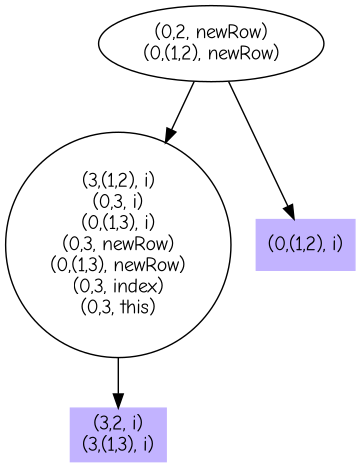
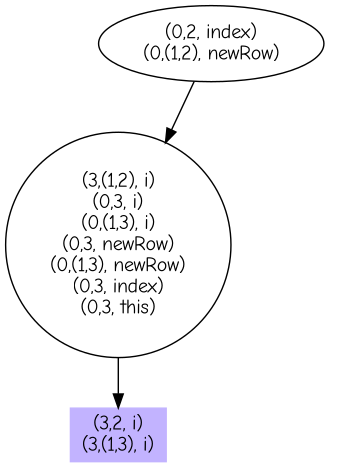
node "(0,2, newRow) (0,(1,2), newRow)": label "(0,2, newRow) (0,(1,2), newRow)" -> "(0,2, index) (0,(1,2), newRow)"
node "(0,(1,2), i)": removed
